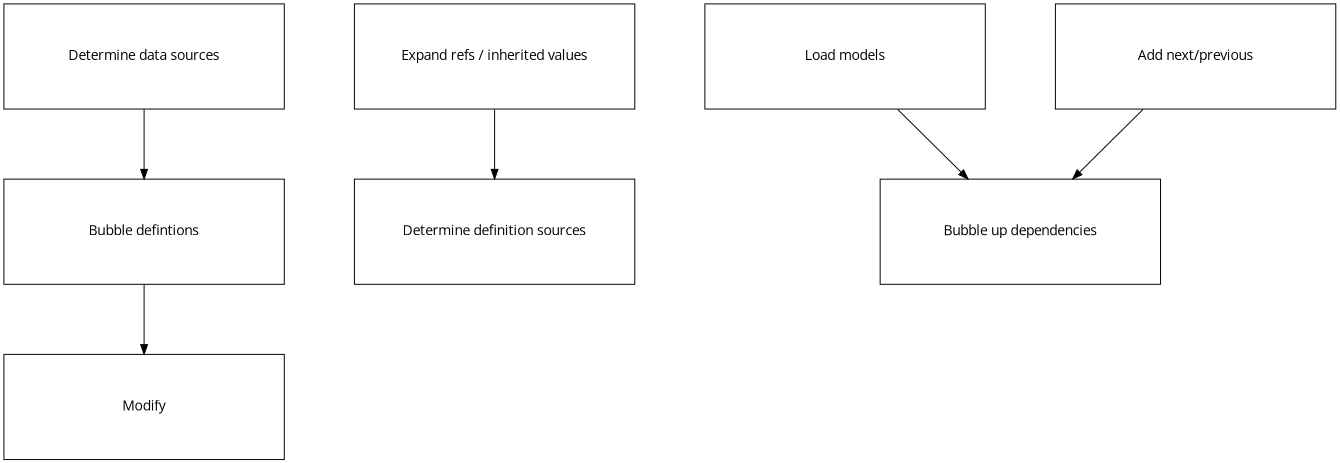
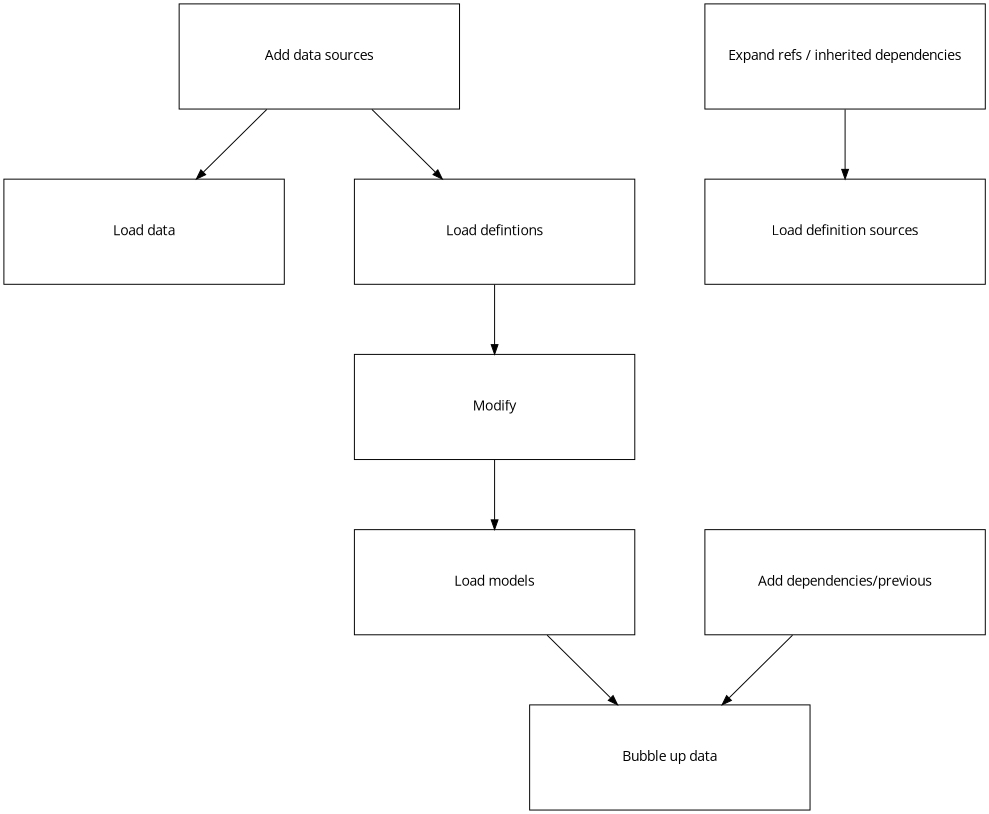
node "Determine data sources": label "Determine data sources" -> "Add data sources"
node "Expand refs / inherited values": label "Expand refs / inherited values" -> "Expand refs / inherited dependencies"
node "Add next/previous": label "Add next/previous" -> "Add dependencies/previous"
node "Load data": added
node "Bubble defintions": label "Bubble defintions" -> "Load defintions"
node "Determine definition sources": label "Determine definition sources" -> "Load definition sources"
node "Bubble up dependencies": label "Bubble up dependencies" -> "Bubble up data"
edge "Modify" -> "Load models": added
